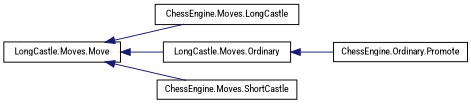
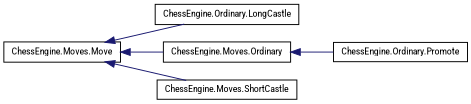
node "ChessEngine.Moves.LongCastle": label "ChessEngine.Moves.LongCastle" -> "ChessEngine.Ordinary.LongCastle"
node "LongCastle.Moves.Move": label "LongCastle.Moves.Move" -> "ChessEngine.Moves.Move"
node "LongCastle.Moves.Ordinary": label "LongCastle.Moves.Ordinary" -> "ChessEngine.Moves.Ordinary"
